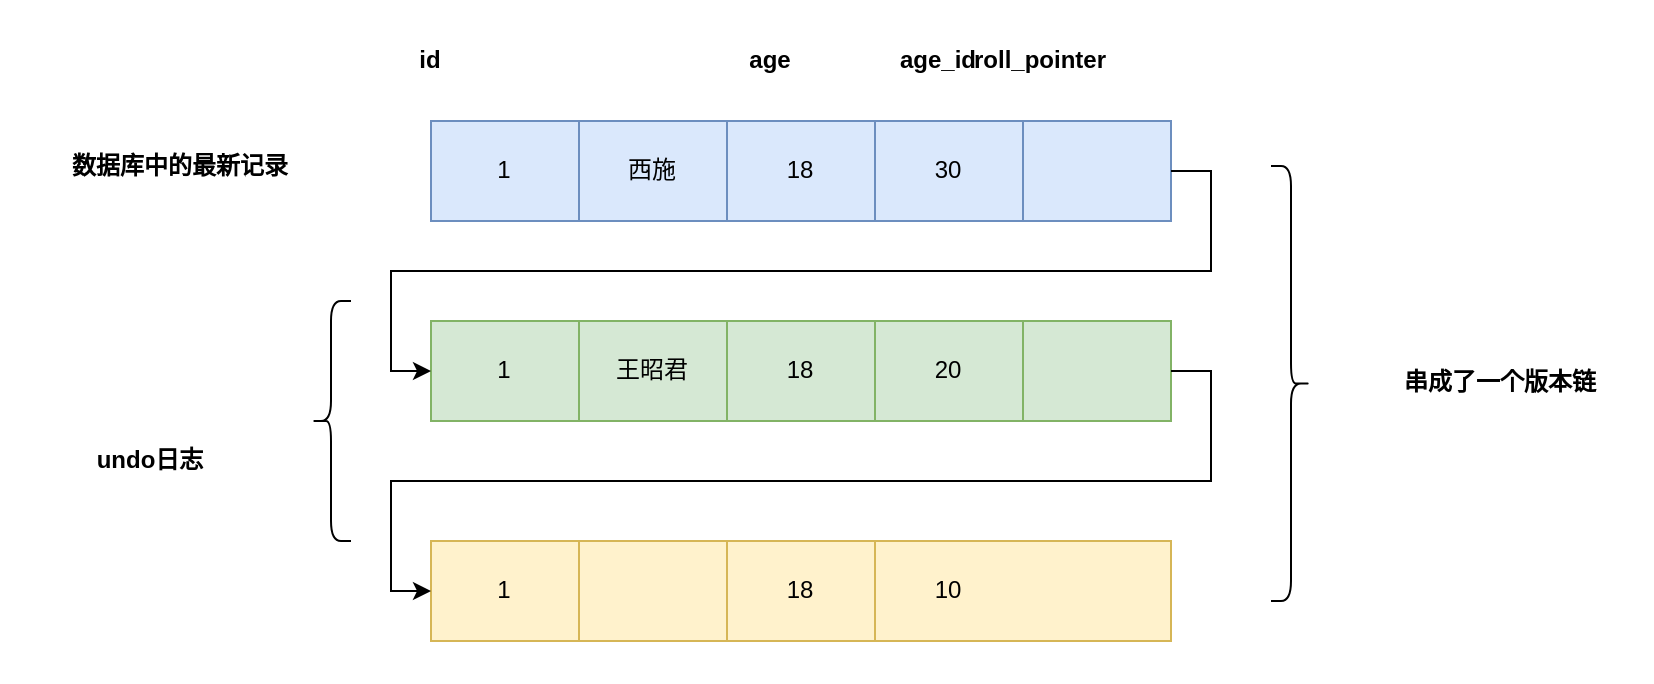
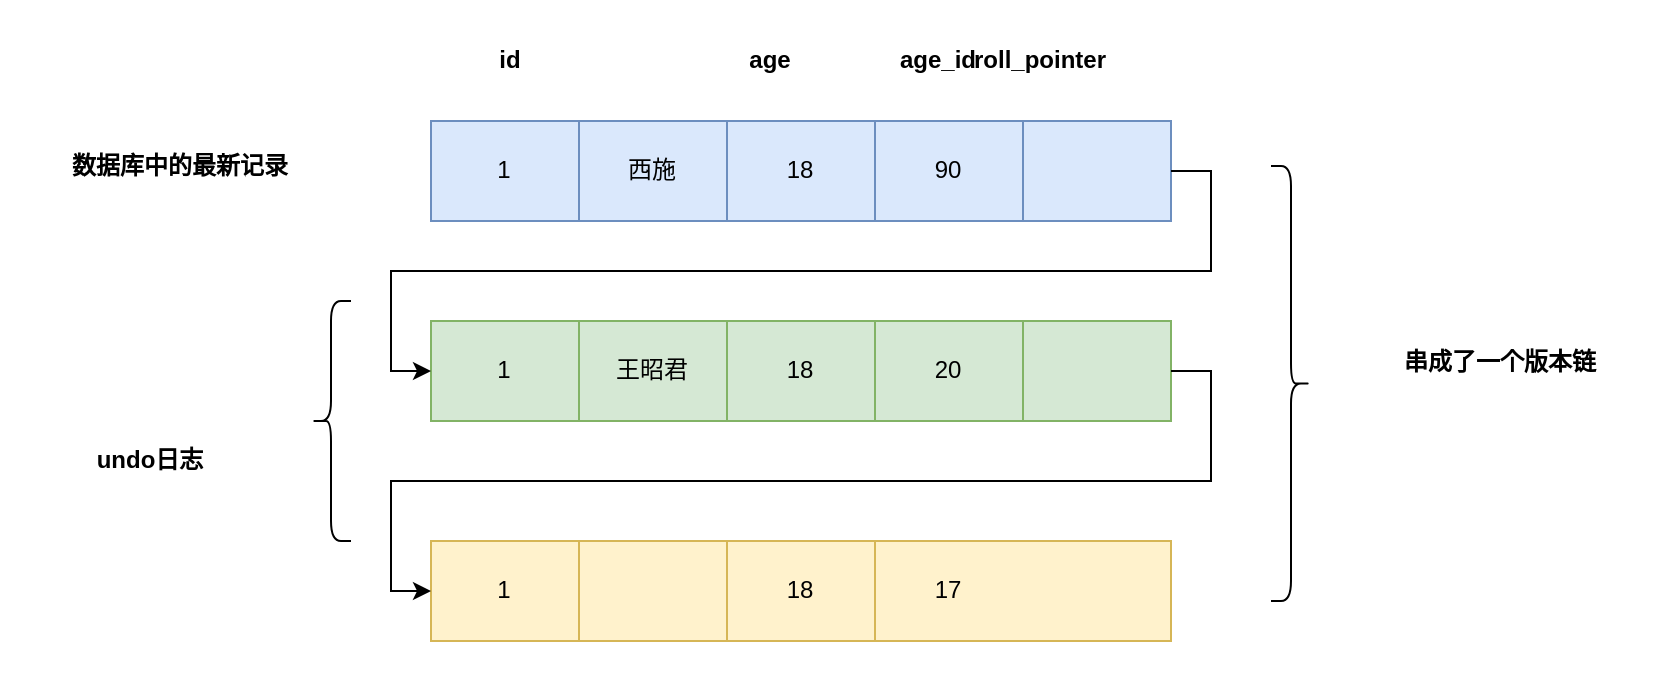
node "id": moved (431, 61) -> (511, 61)
node "30": label "30" -> "90"
node "串成了一个版本链": moved (1501, 384) -> (1501, 364)
node "10": label "10" -> "17"
